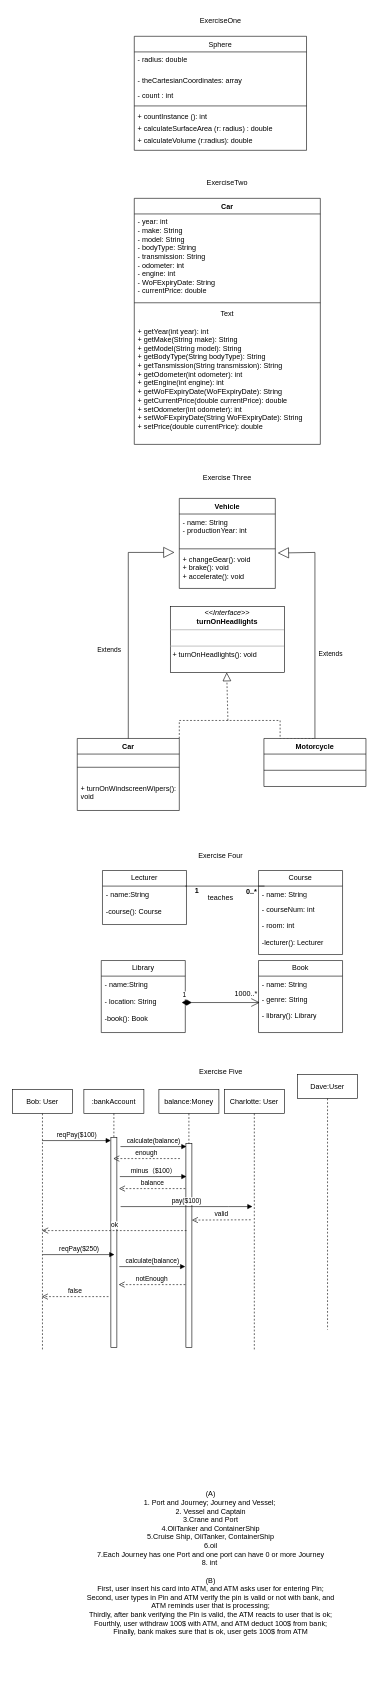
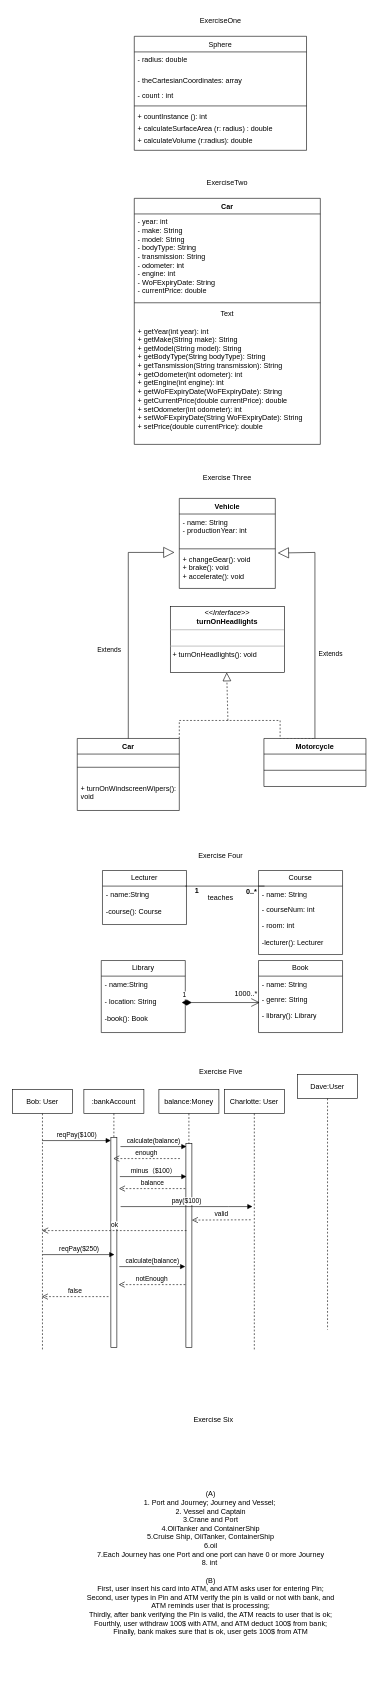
node "Exercise Six": added
